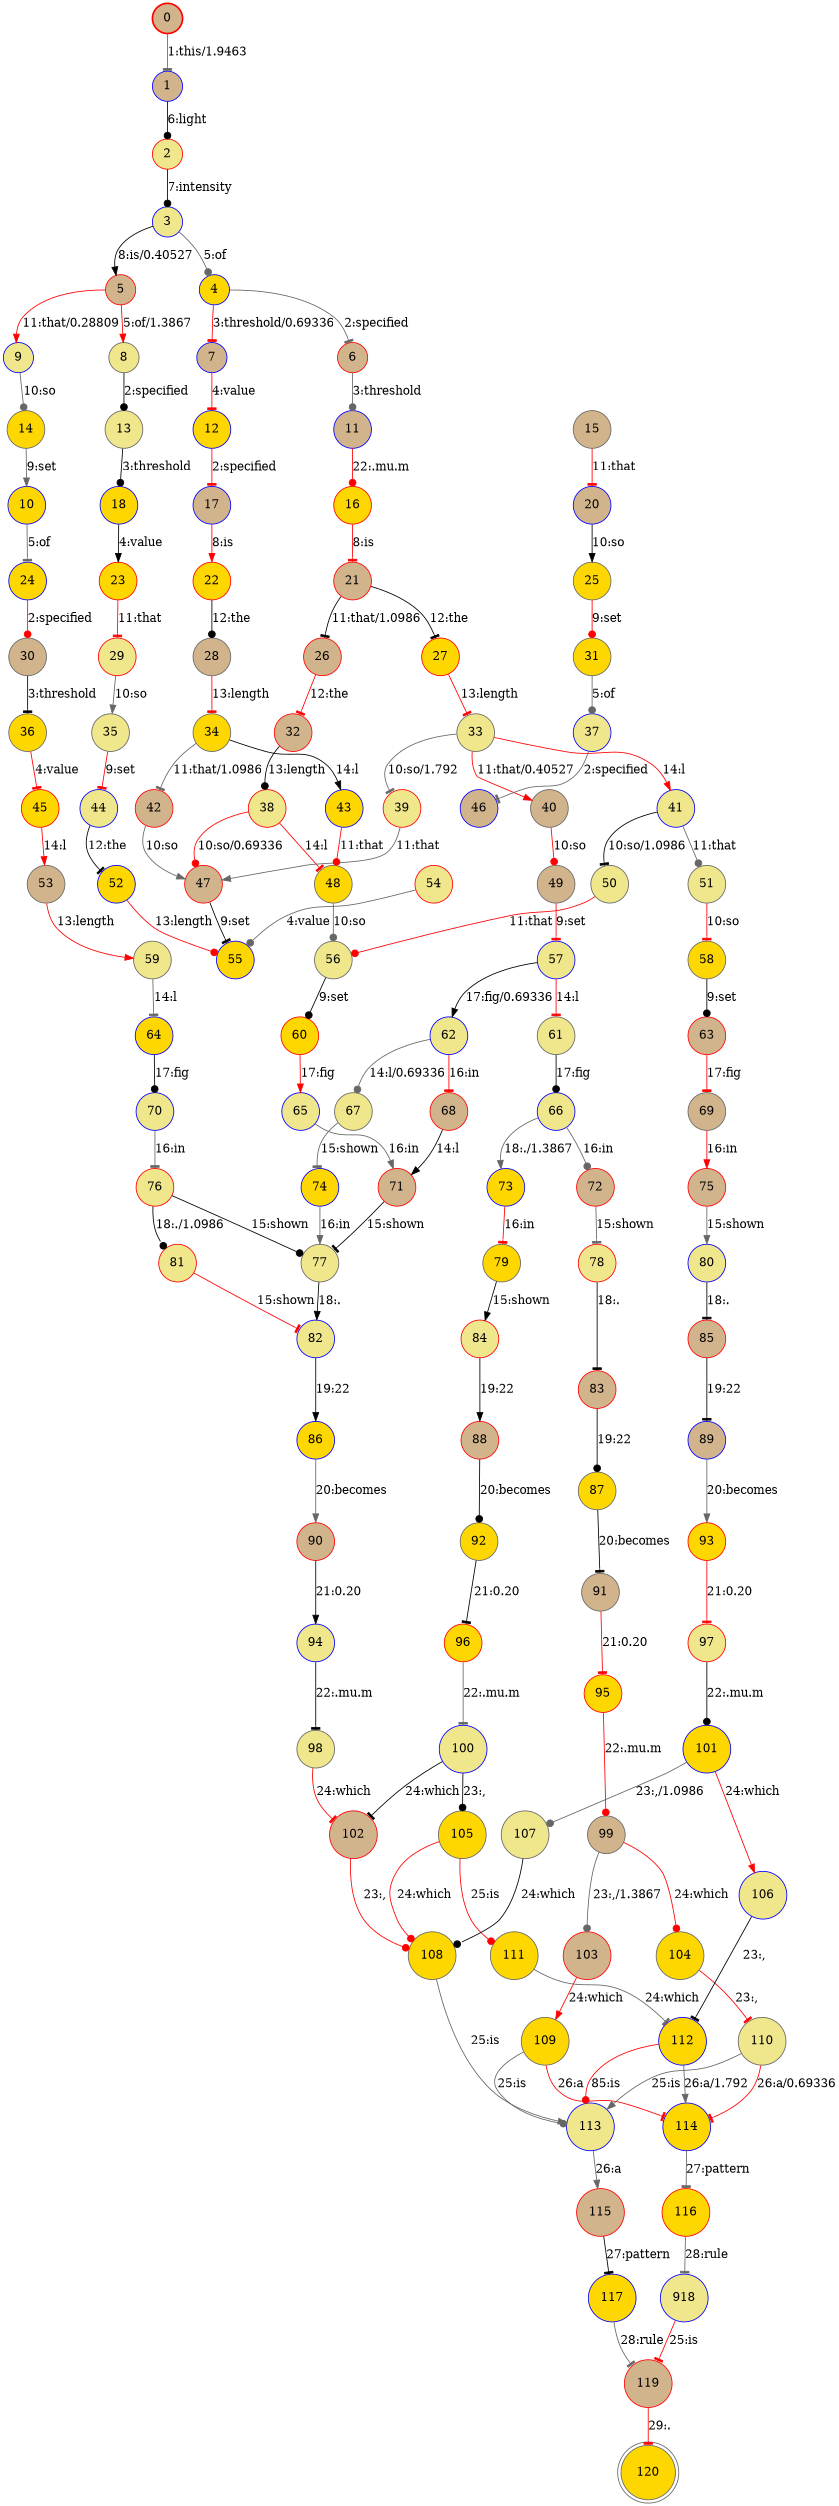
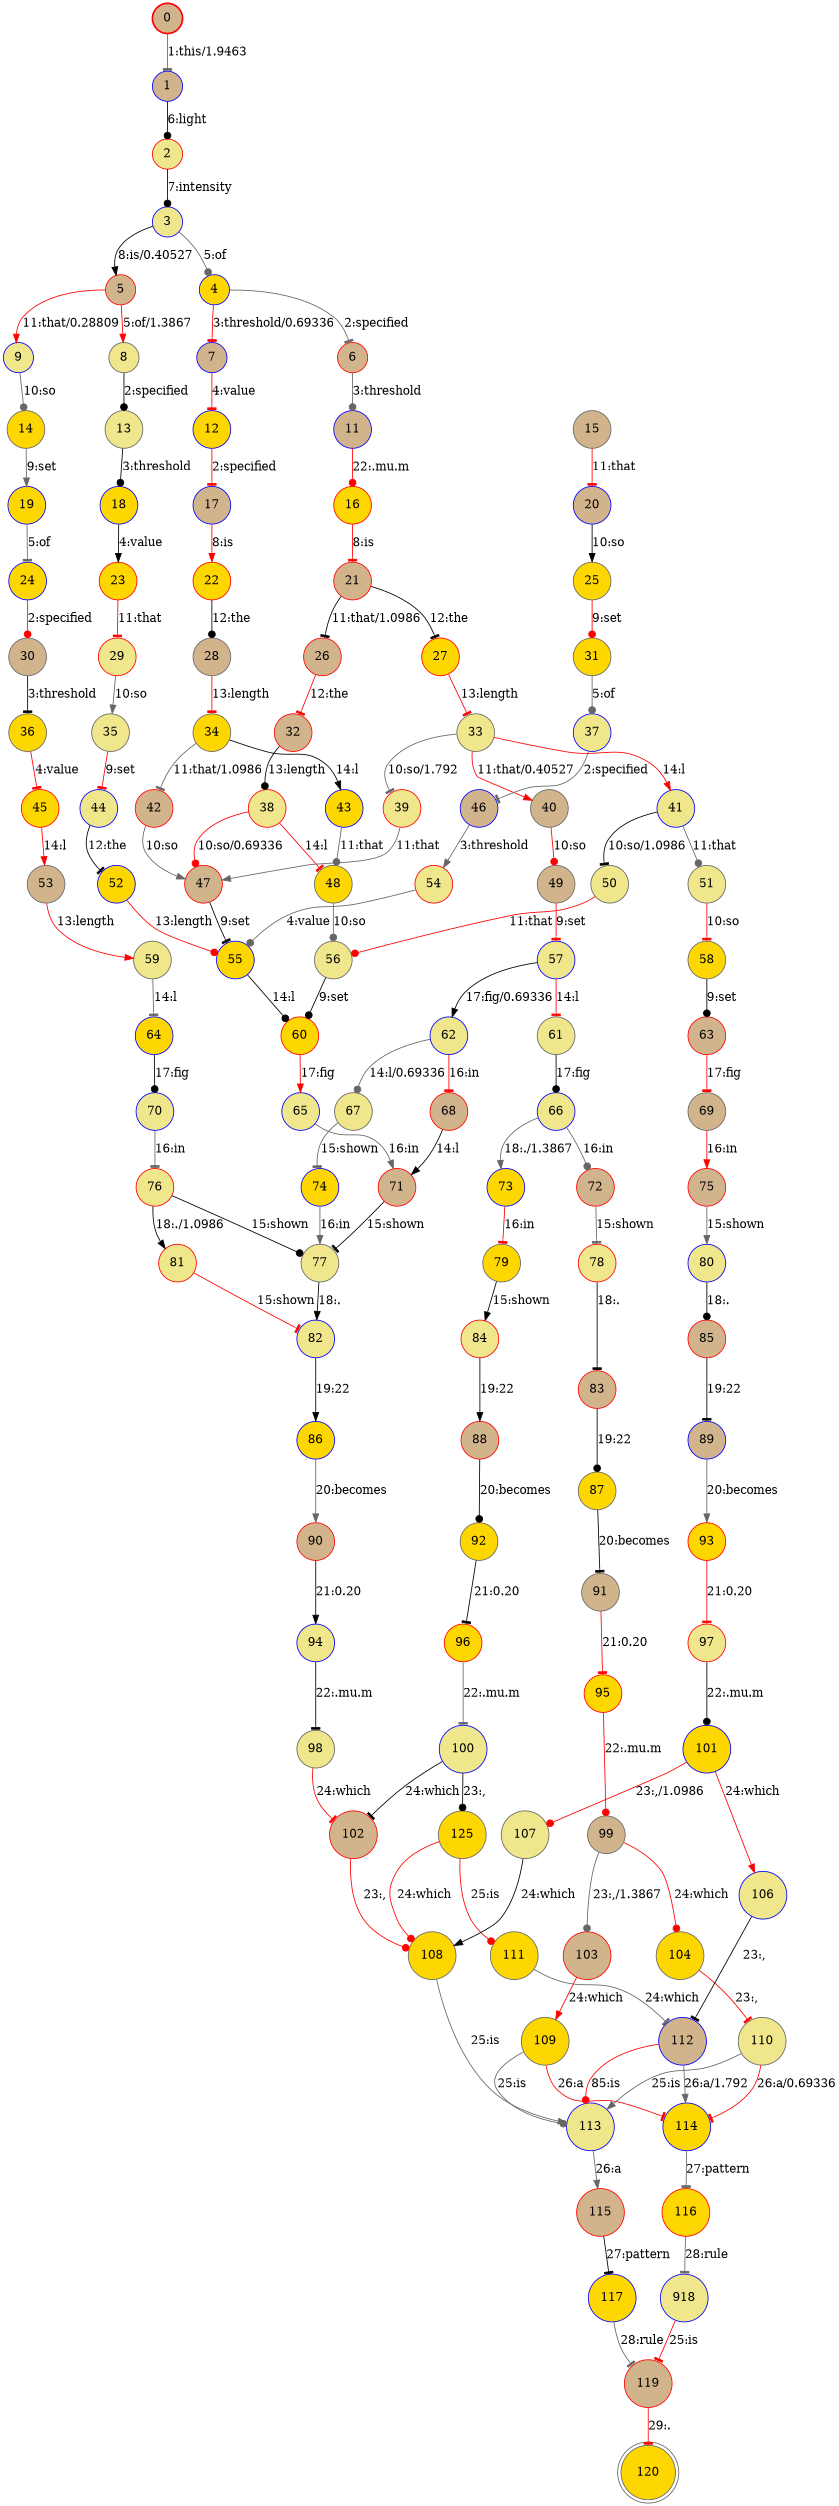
node "10": label "10" -> "19"
edge "43" -> "48": color red -> gray40
edge "46" -> "54": added, label "3:threshold"
edge "55" -> "60": added, label "14:l"
edge "76" -> "81": arrowhead dot -> normal
edge "80" -> "85": arrowhead tee -> dot
edge "101" -> "107": color gray40 -> red
node "105": label "105" -> "125"
edge "107" -> "108": arrowhead dot -> normal
node "112": fillcolor gold -> tan
